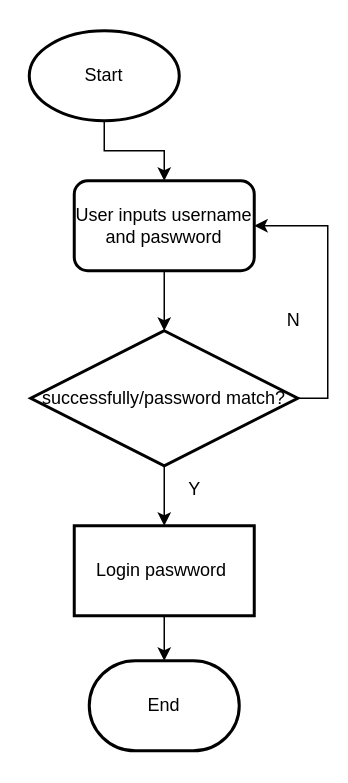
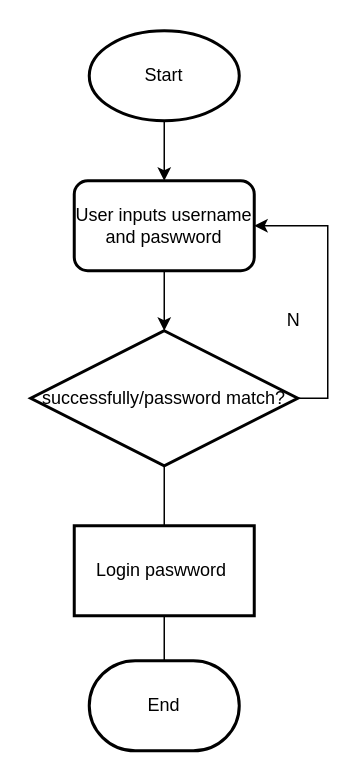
node "Start": moved (104, 76) -> (164, 76)
node "Y": removed
edge "successfully/password match?" -> "Login paswword": arrowhead classic -> none
edge "Login paswword" -> "End": arrowhead classic -> none
